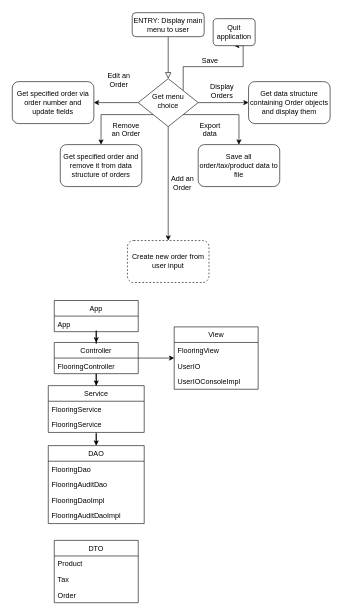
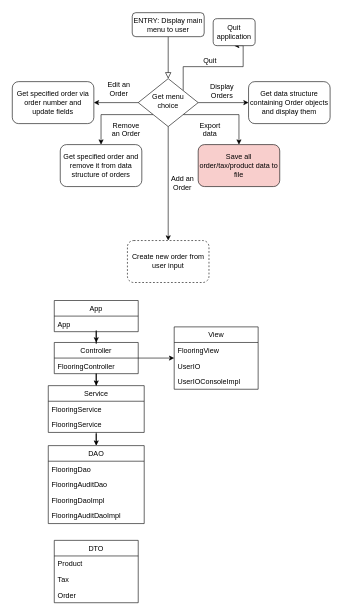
node "Save": label "Save" -> "Quit"
node "Edit an Order": moved (119, 80) -> (119, 89)
node "Save all order/tax/product data to file": fillcolor #ffffff -> #f8cecc
